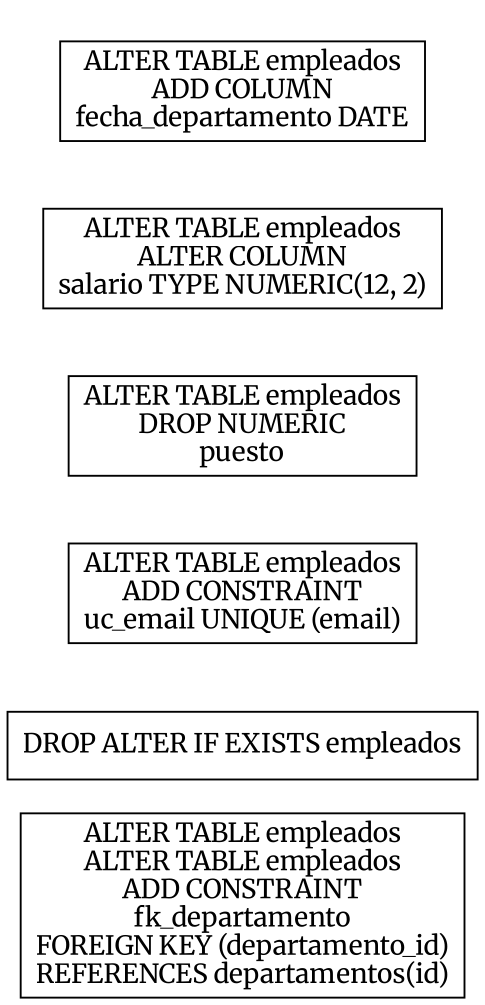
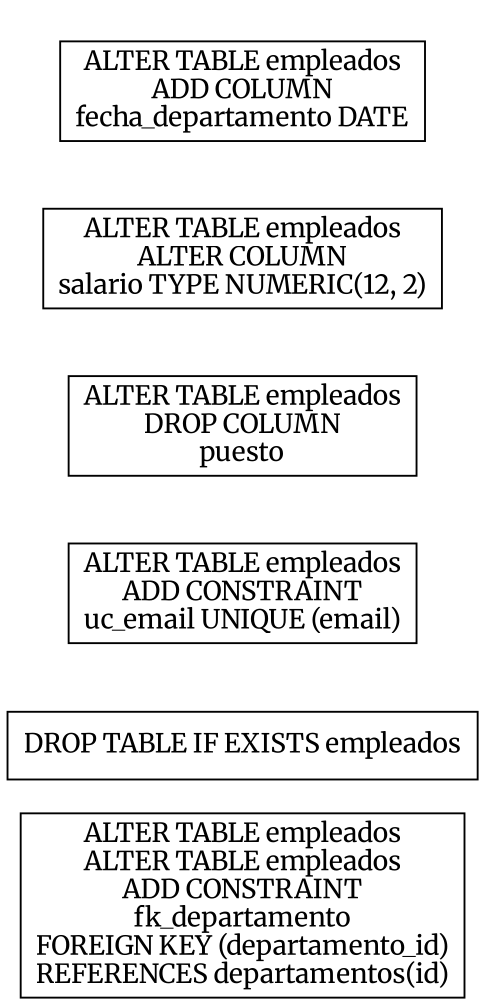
node "ALTER TABLE empleados DROP NUMERIC puesto": label "ALTER TABLE empleados DROP NUMERIC puesto" -> "ALTER TABLE empleados DROP COLUMN puesto"
node "DROP ALTER IF EXISTS empleados": label "DROP ALTER IF EXISTS empleados" -> "DROP TABLE IF EXISTS empleados"
